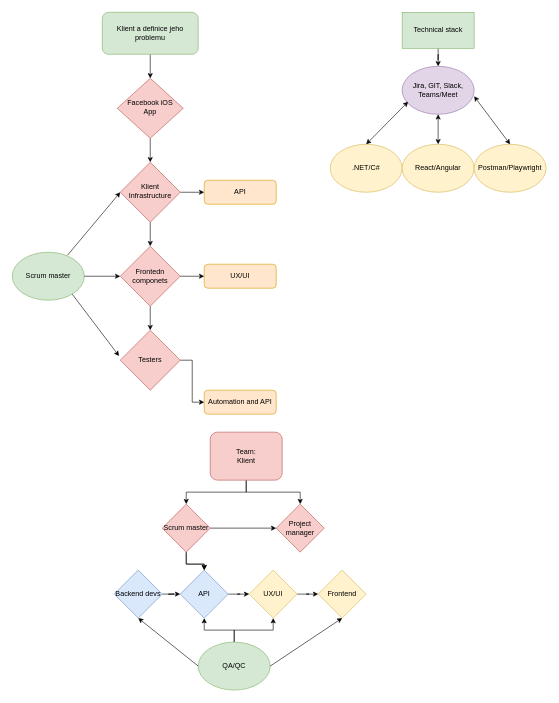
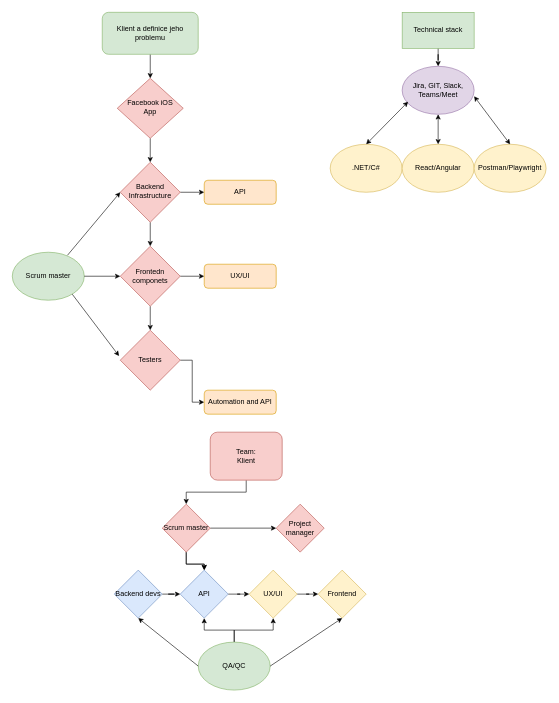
node "Klient Infrastructure": label "Klient Infrastructure" -> "Backend Infrastructure"
edge "Team: Klient" -> "Project manager": removed
